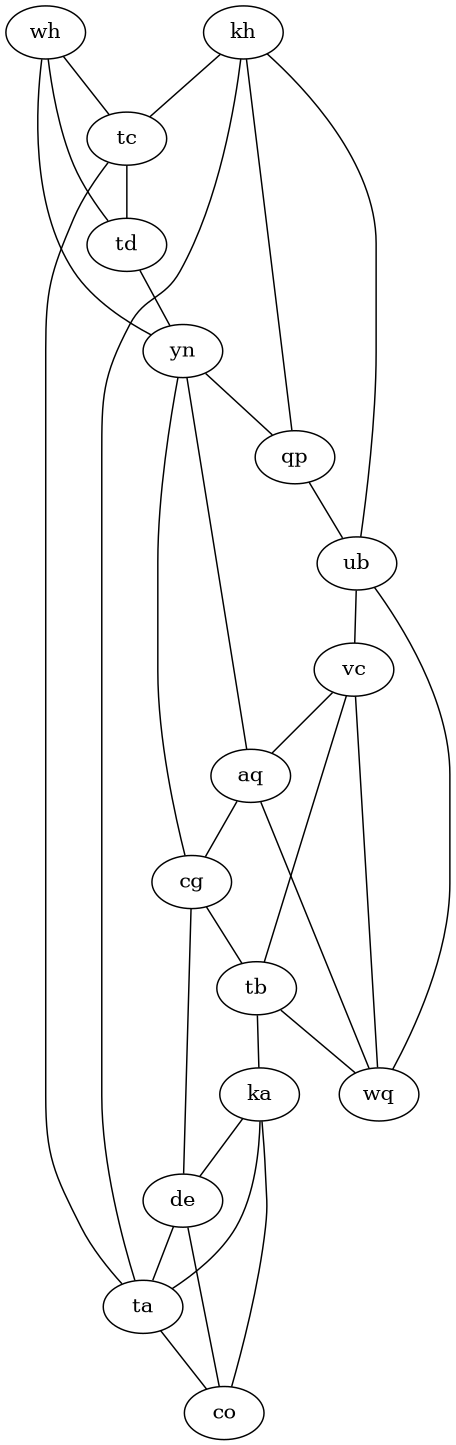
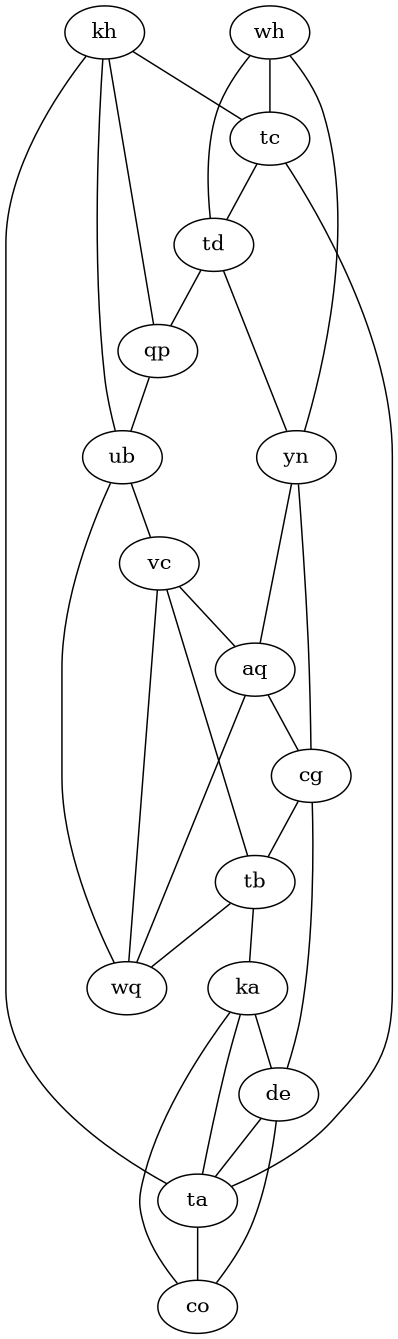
edge "yn" -- "qp": now "td" -- "qp"
